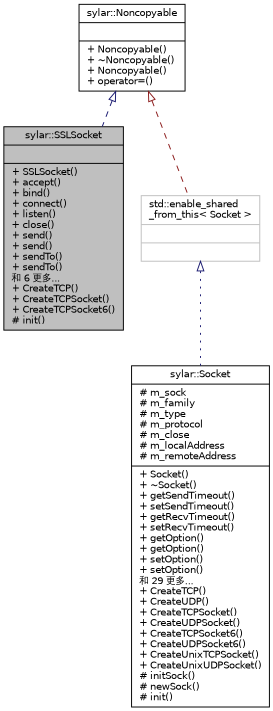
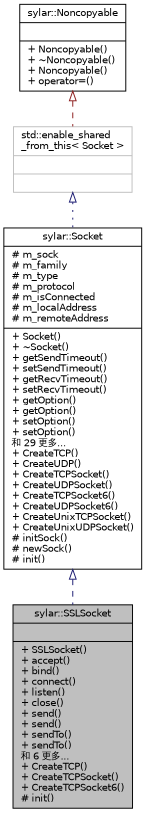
edge "sylar::SSLSocket" -> "sylar::Noncopyable": now "sylar::SSLSocket" -> "sylar::Socket"
node "sylar::Socket": text "# m_close" -> "# m_isConnected"
